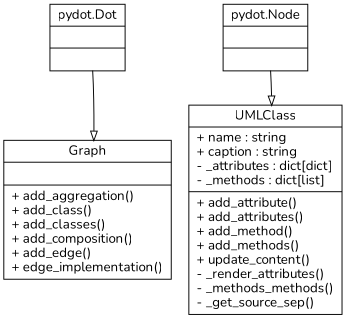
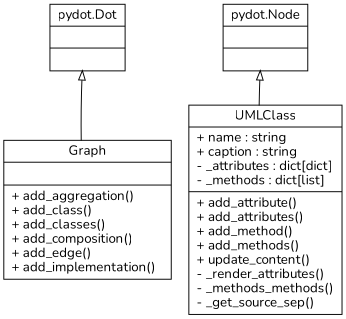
edge "pydot.Node" -> "UMLClass": reversed
edge "pydot.Dot" -> "Graph": reversed
node "Graph": text "+ edge_implementation()" -> "+ add_implementation()"
